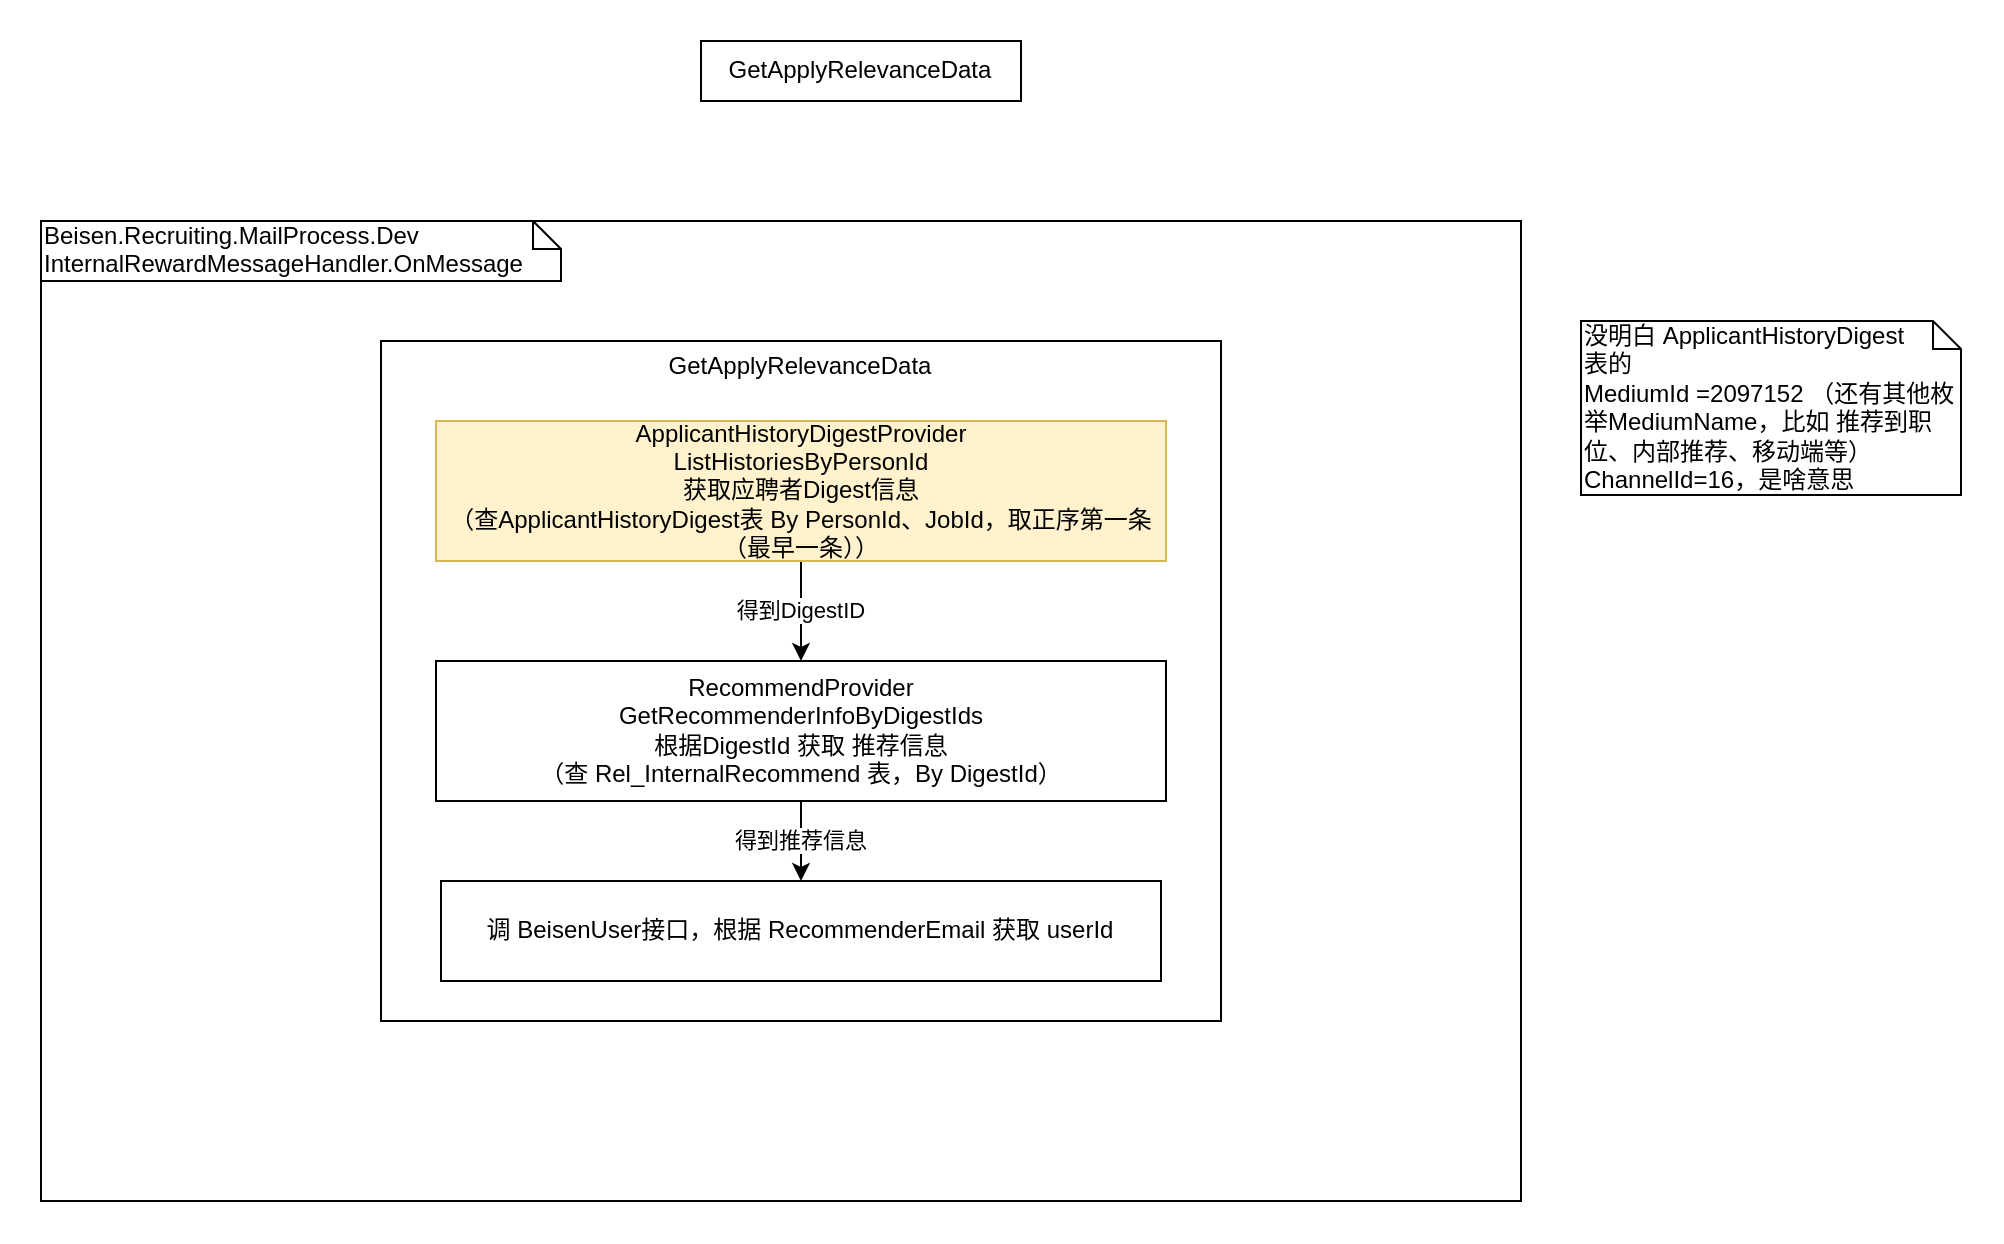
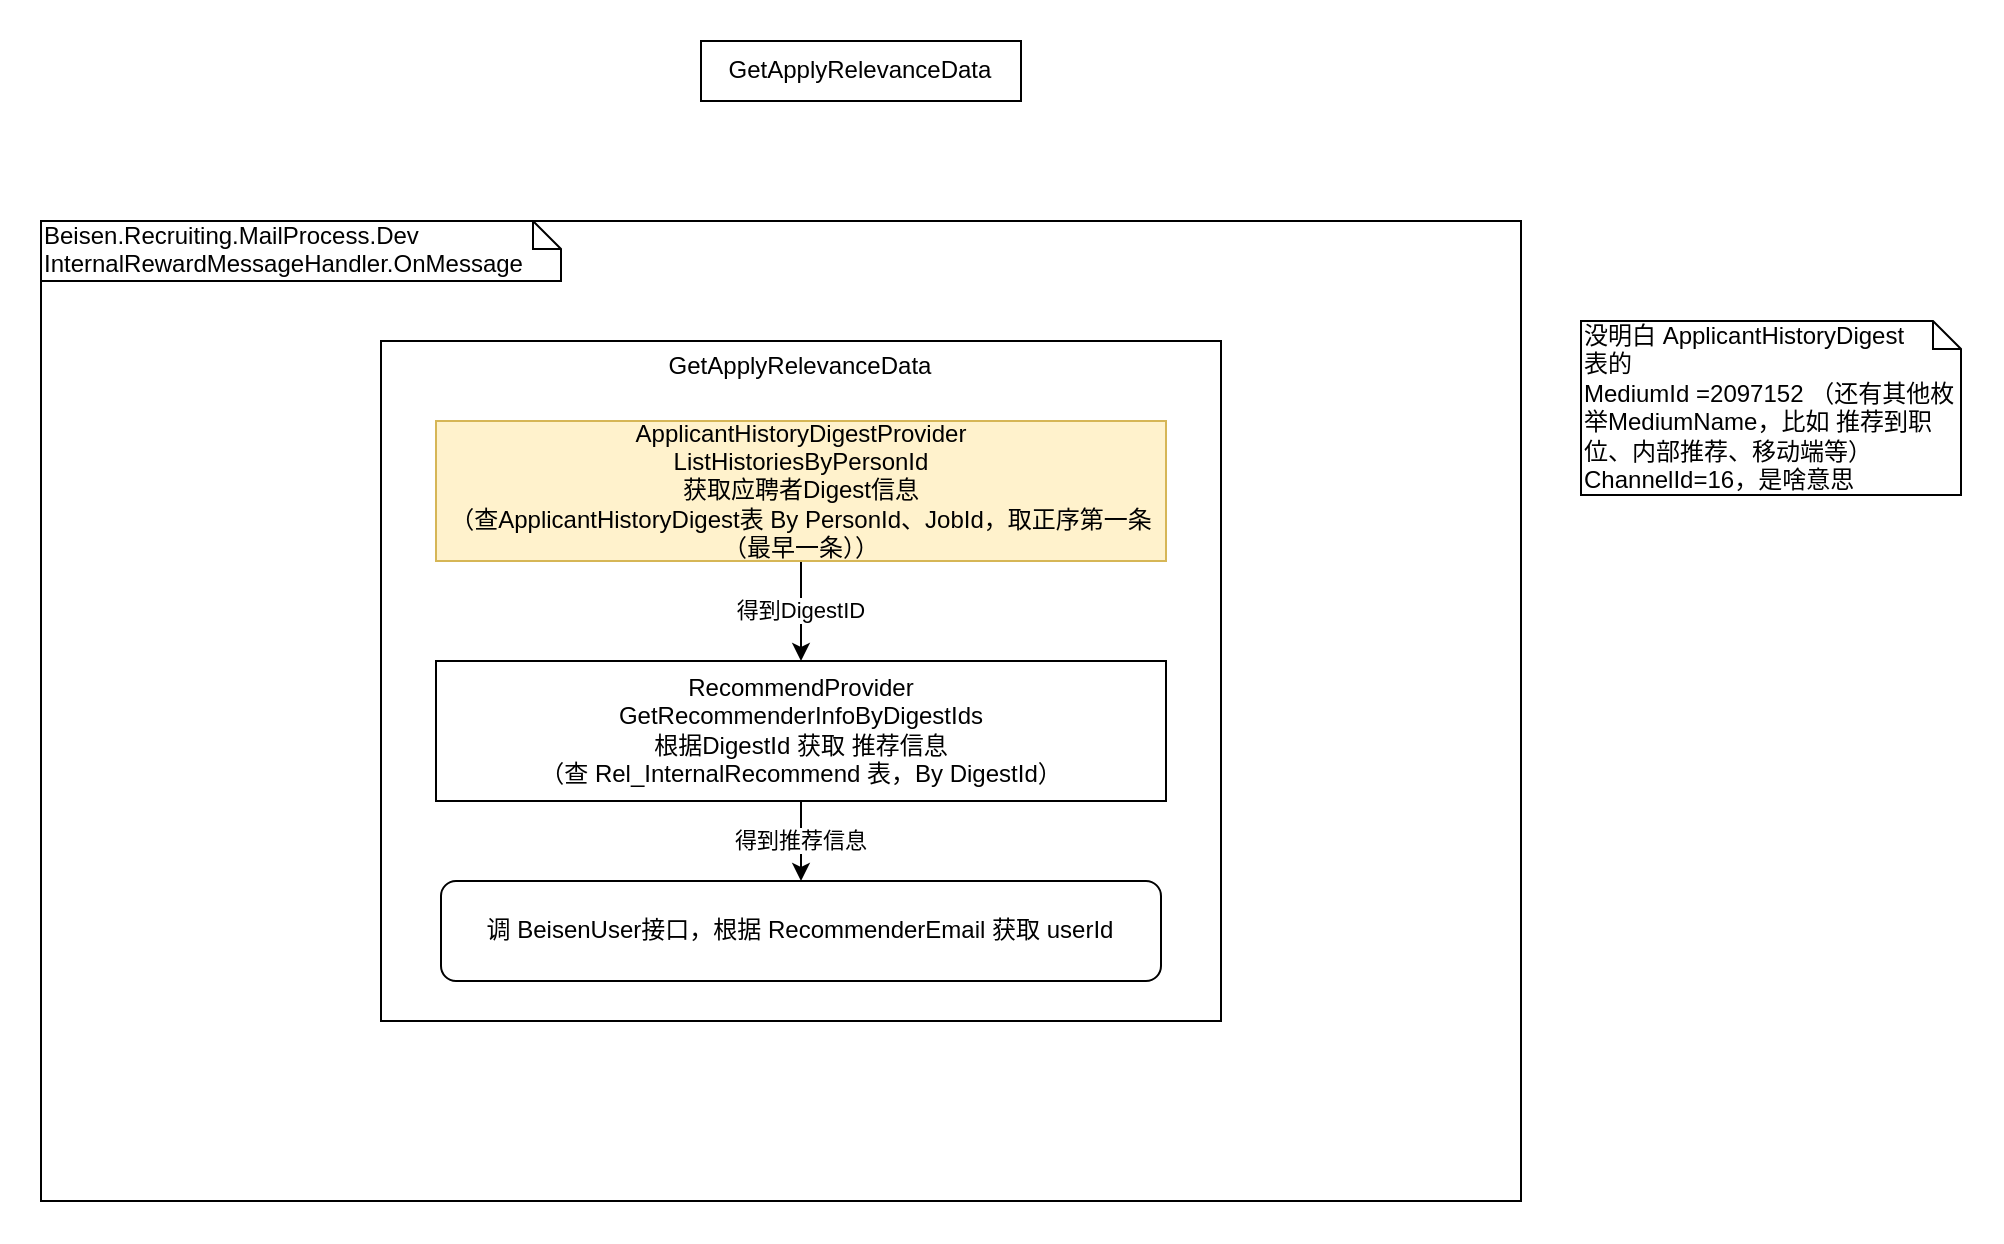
node "调 BeisenUser接口，根据 RecommenderEmail 获取 userId": shape rectangle -> rounded rectangle
